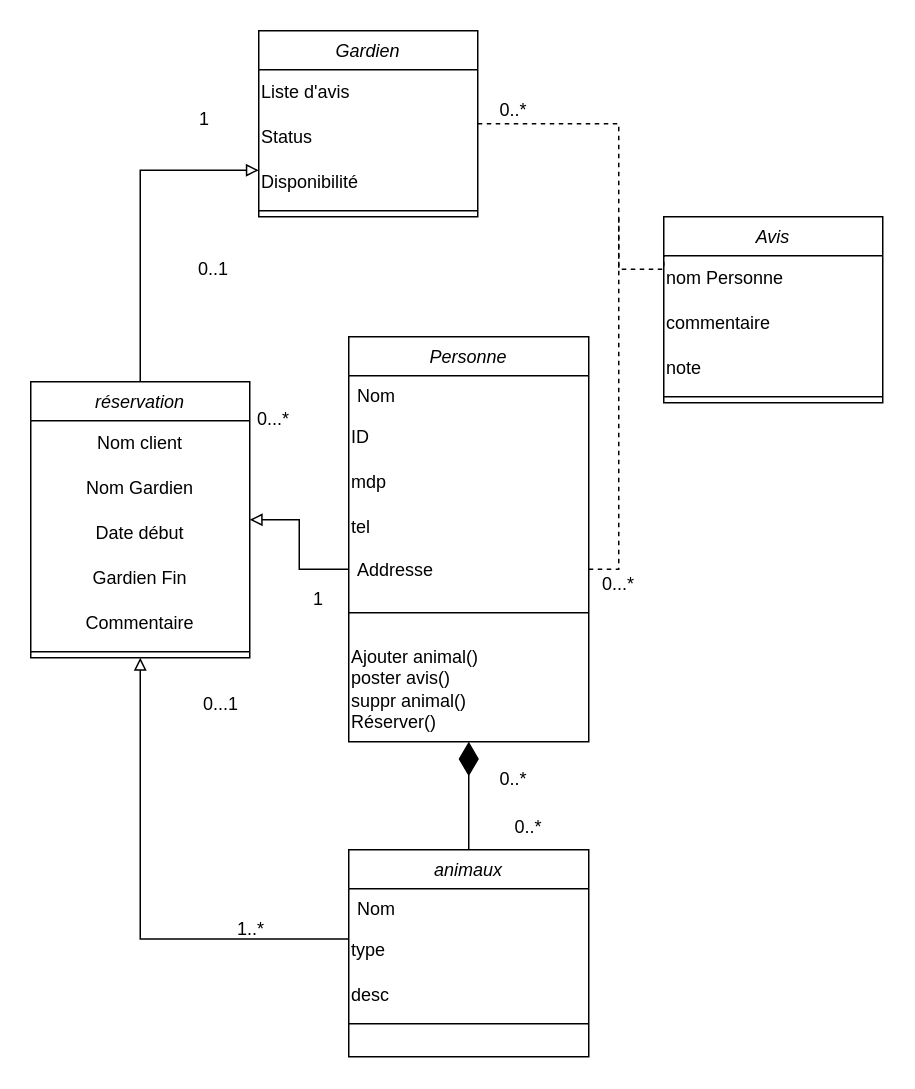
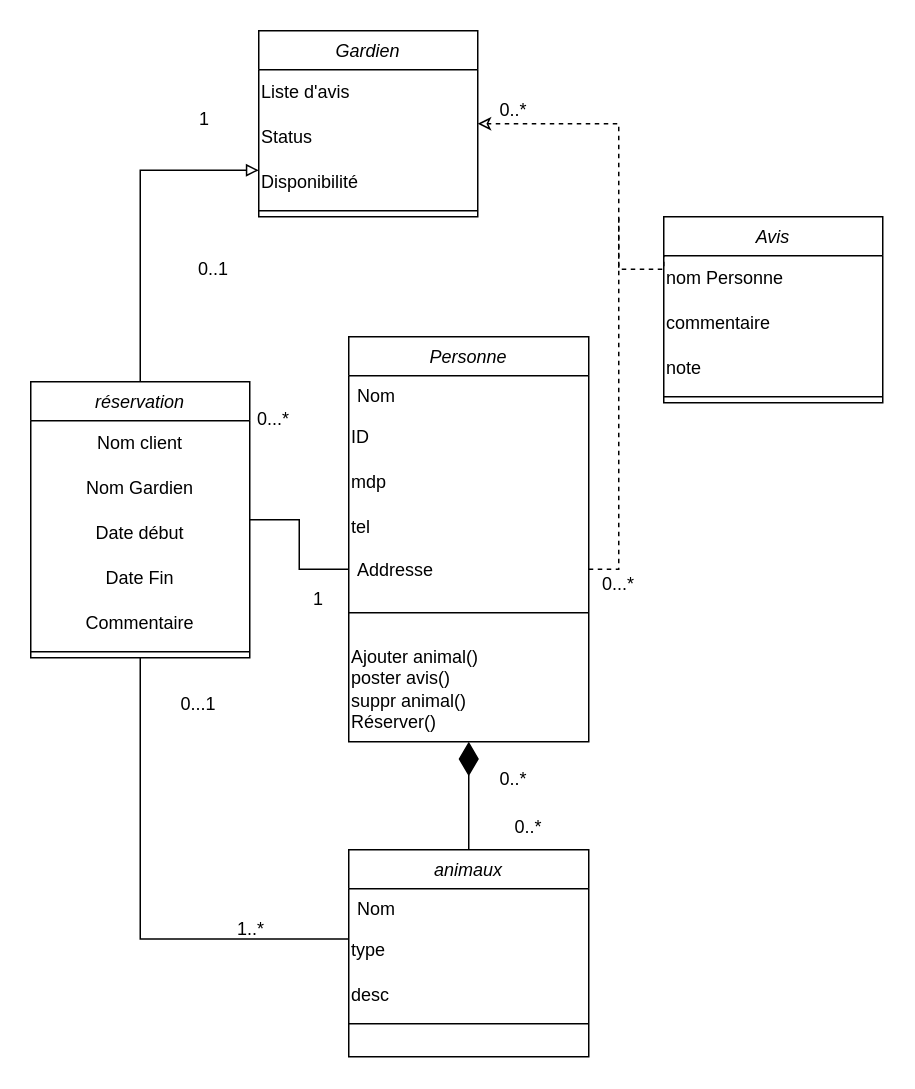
edge "Gardien" -- "Addresse": arrowhead none -> classic
edge "Addresse" -> "réservation": arrowhead block -> none
node "Gardien Fin": label "Gardien Fin" -> "Date Fin"
edge "type" -> "réservation": arrowhead block -> none
node "0...1": moved (221, 704) -> (199, 704)
